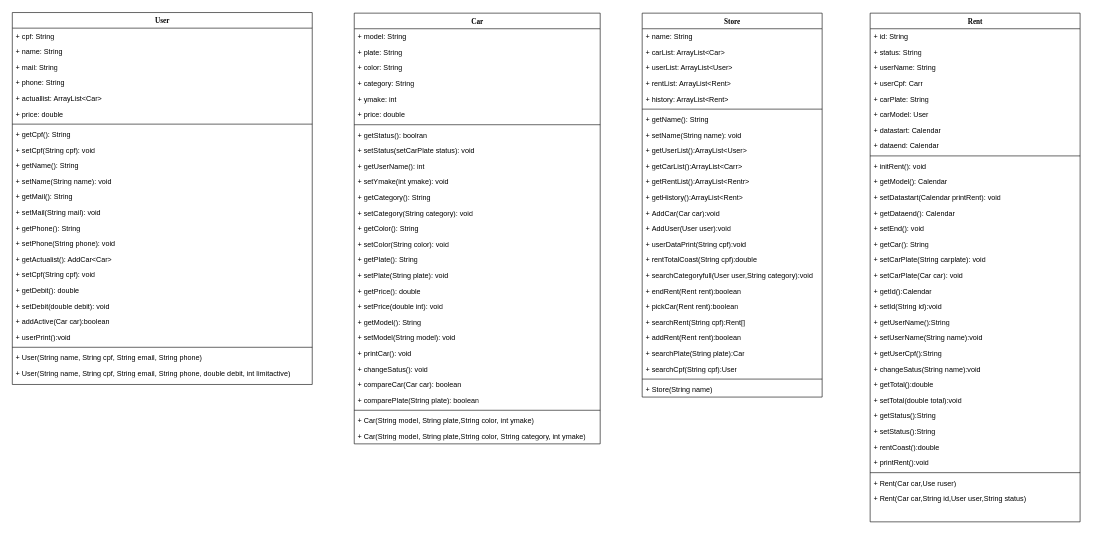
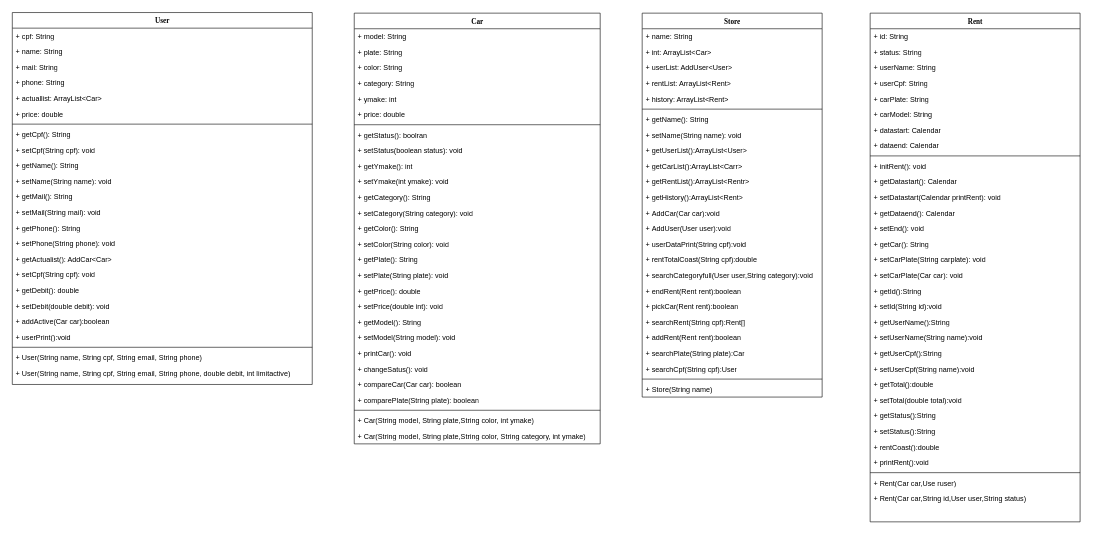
node "+ carList: ArrayList<Car>": label "+ carList: ArrayList<Car>" -> "+ int: ArrayList<Car>"
node "+ userList: ArrayList<User>": label "+ userList: ArrayList<User>" -> "+ userList: AddUser<User>"
node "+ userCpf: Carr": label "+ userCpf: Carr" -> "+ userCpf: String"
node "+ carModel: User": label "+ carModel: User" -> "+ carModel: String"
node "+ setStatus(setCarPlate status): void": label "+ setStatus(setCarPlate status): void" -> "+ setStatus(boolean status): void"
node "+ getUserName(): int": label "+ getUserName(): int" -> "+ getYmake(): int"
node "+ getModel(): Calendar": label "+ getModel(): Calendar" -> "+ getDatastart(): Calendar"
node "+ getId():Calendar": label "+ getId():Calendar" -> "+ getId():String"
node "+ changeSatus(String name):void": label "+ changeSatus(String name):void" -> "+ setUserCpf(String name):void"
